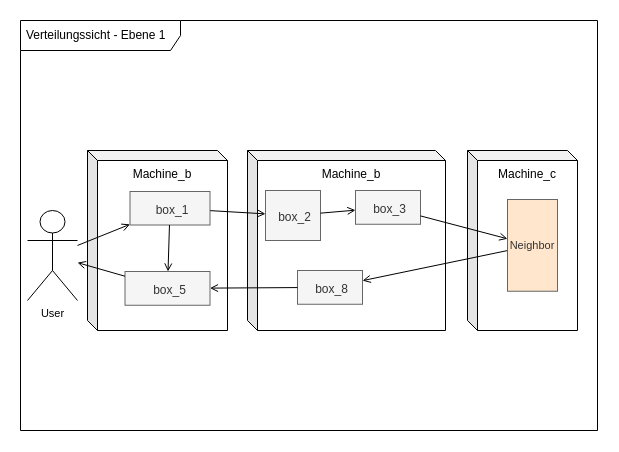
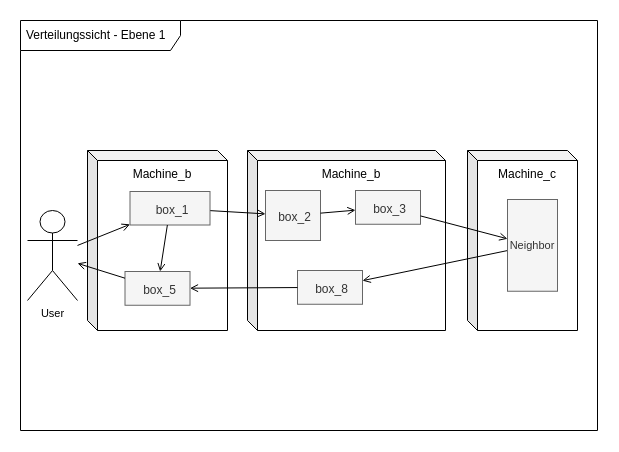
node "Neighbor": fillcolor #ffe6cc -> #f5f5f5
node "box_5": size 85x34 -> 65x34
